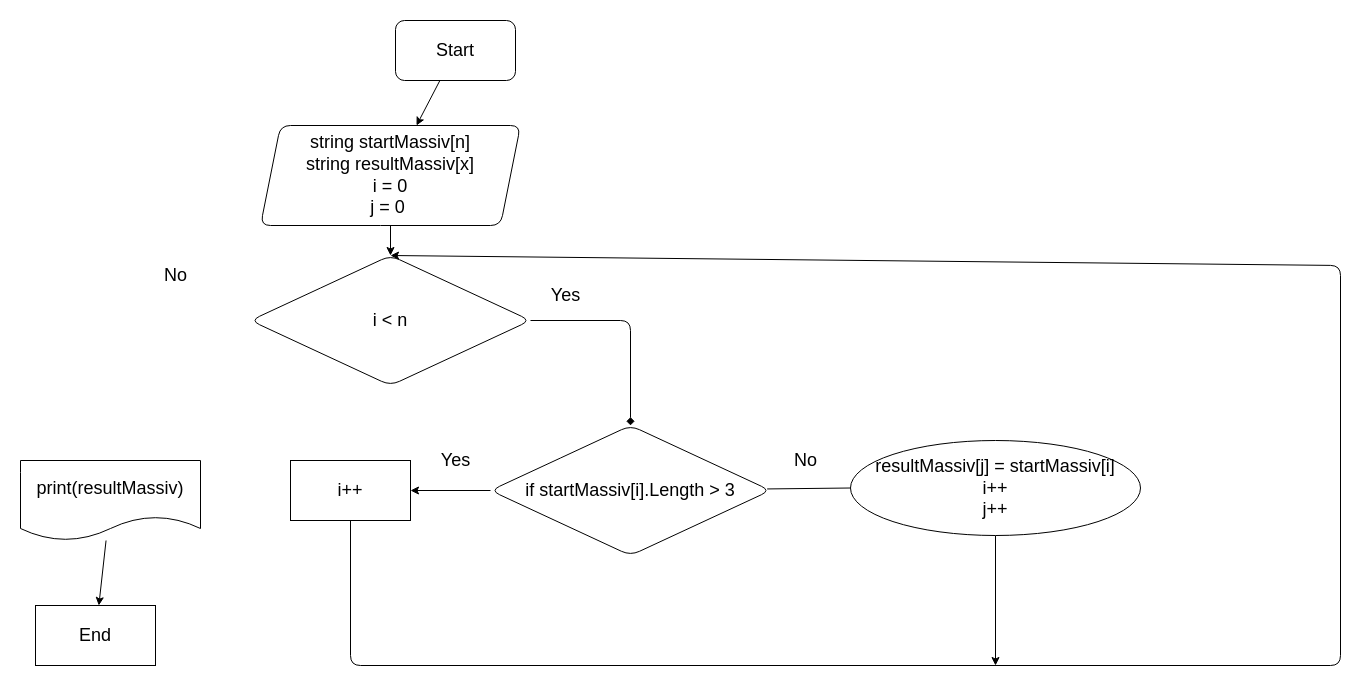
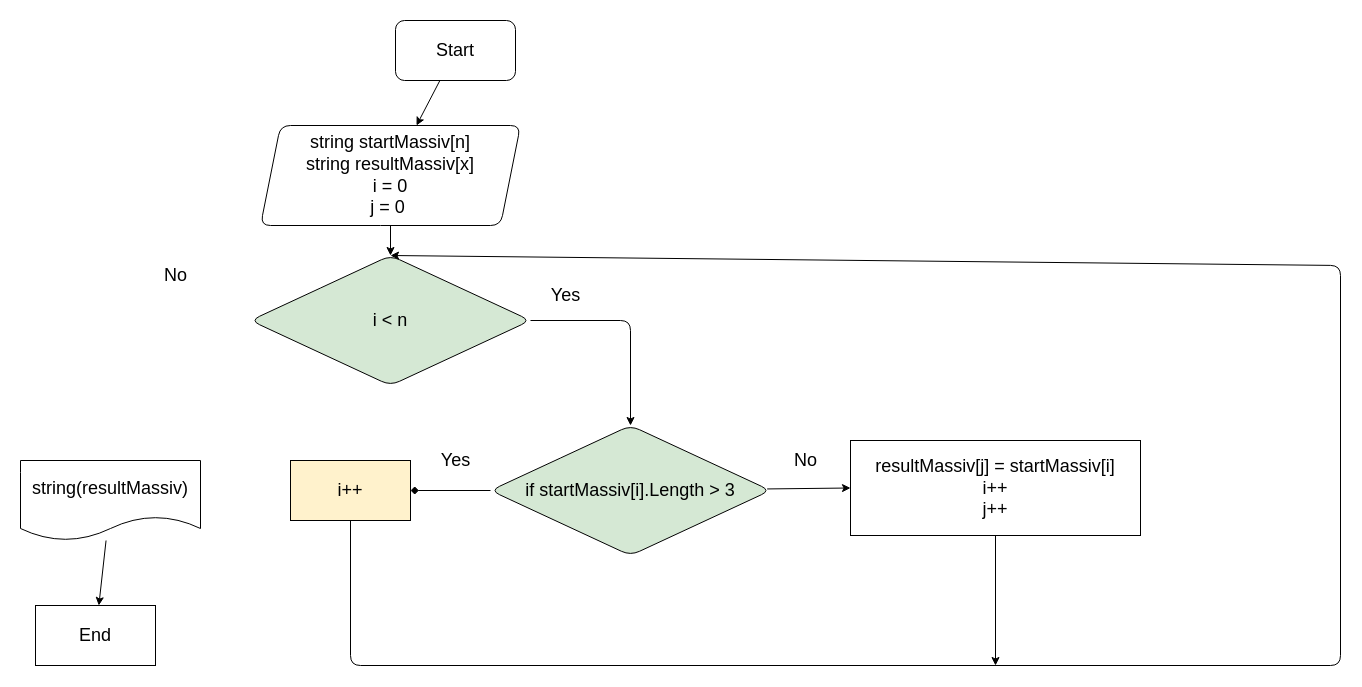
node "i < n": fillcolor #ffffff -> #d5e8d4
edge "i < n" -> "if startMassiv[i].Length > 3": arrowhead diamond -> classic
edge "resultMassiv[j] = startMassiv[i] i++ j++" -- "if startMassiv[i].Length > 3": arrowhead none -> classic
node "resultMassiv[j] = startMassiv[i] i++ j++": shape ellipse -> rectangle
node "print(resultMassiv)": label "print(resultMassiv)" -> "string(resultMassiv)"
node "i++": fillcolor #ffffff -> #fff2cc
edge "if startMassiv[i].Length > 3" -> "i++": arrowhead classic -> diamond
node "if startMassiv[i].Length > 3": fillcolor #ffffff -> #d5e8d4
